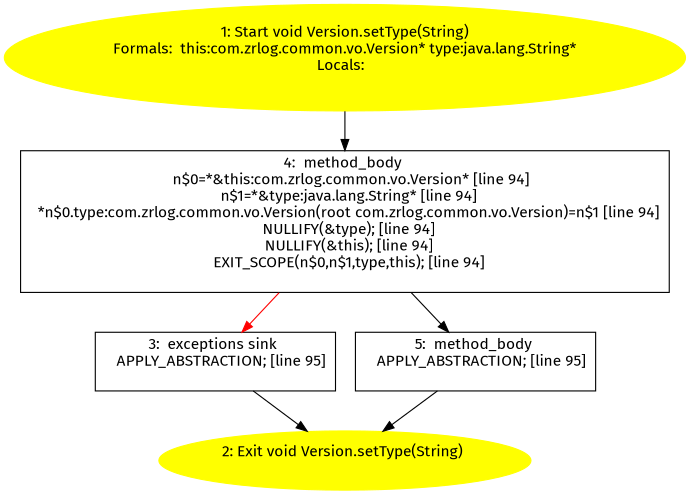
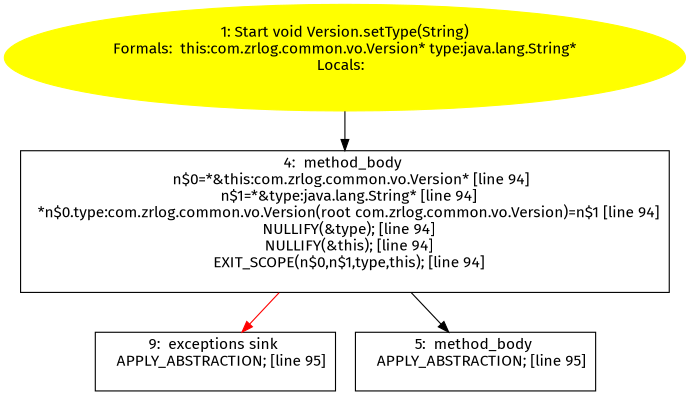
node "3:  exceptions sink APPLY_ABSTRACTION; [line 95]": label "3:  exceptions sink APPLY_ABSTRACTION; [line 95]" -> "9:  exceptions sink APPLY_ABSTRACTION; [line 95]"
node "2: Exit void Version.setType(String)": removed
